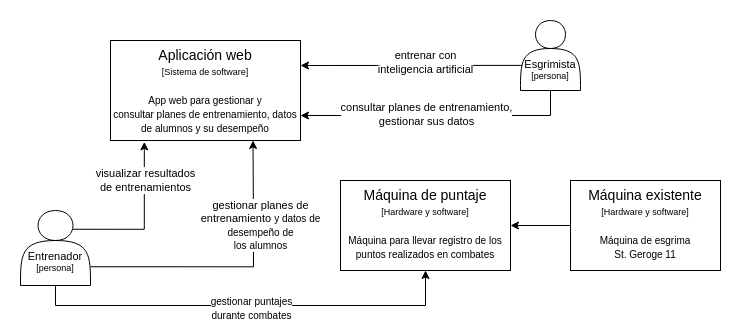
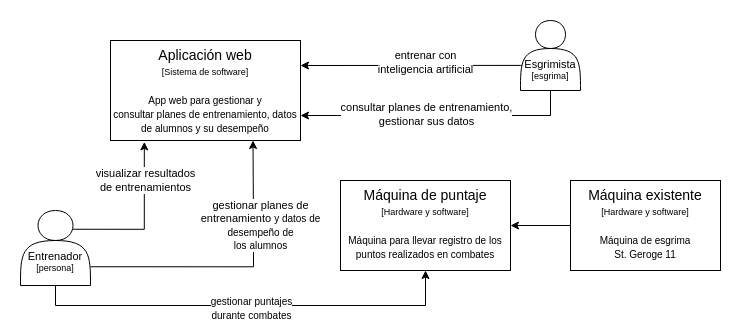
node "Esgrimista [persona]": label "Esgrimista [persona]" -> "Esgrimista [esgrima]"
